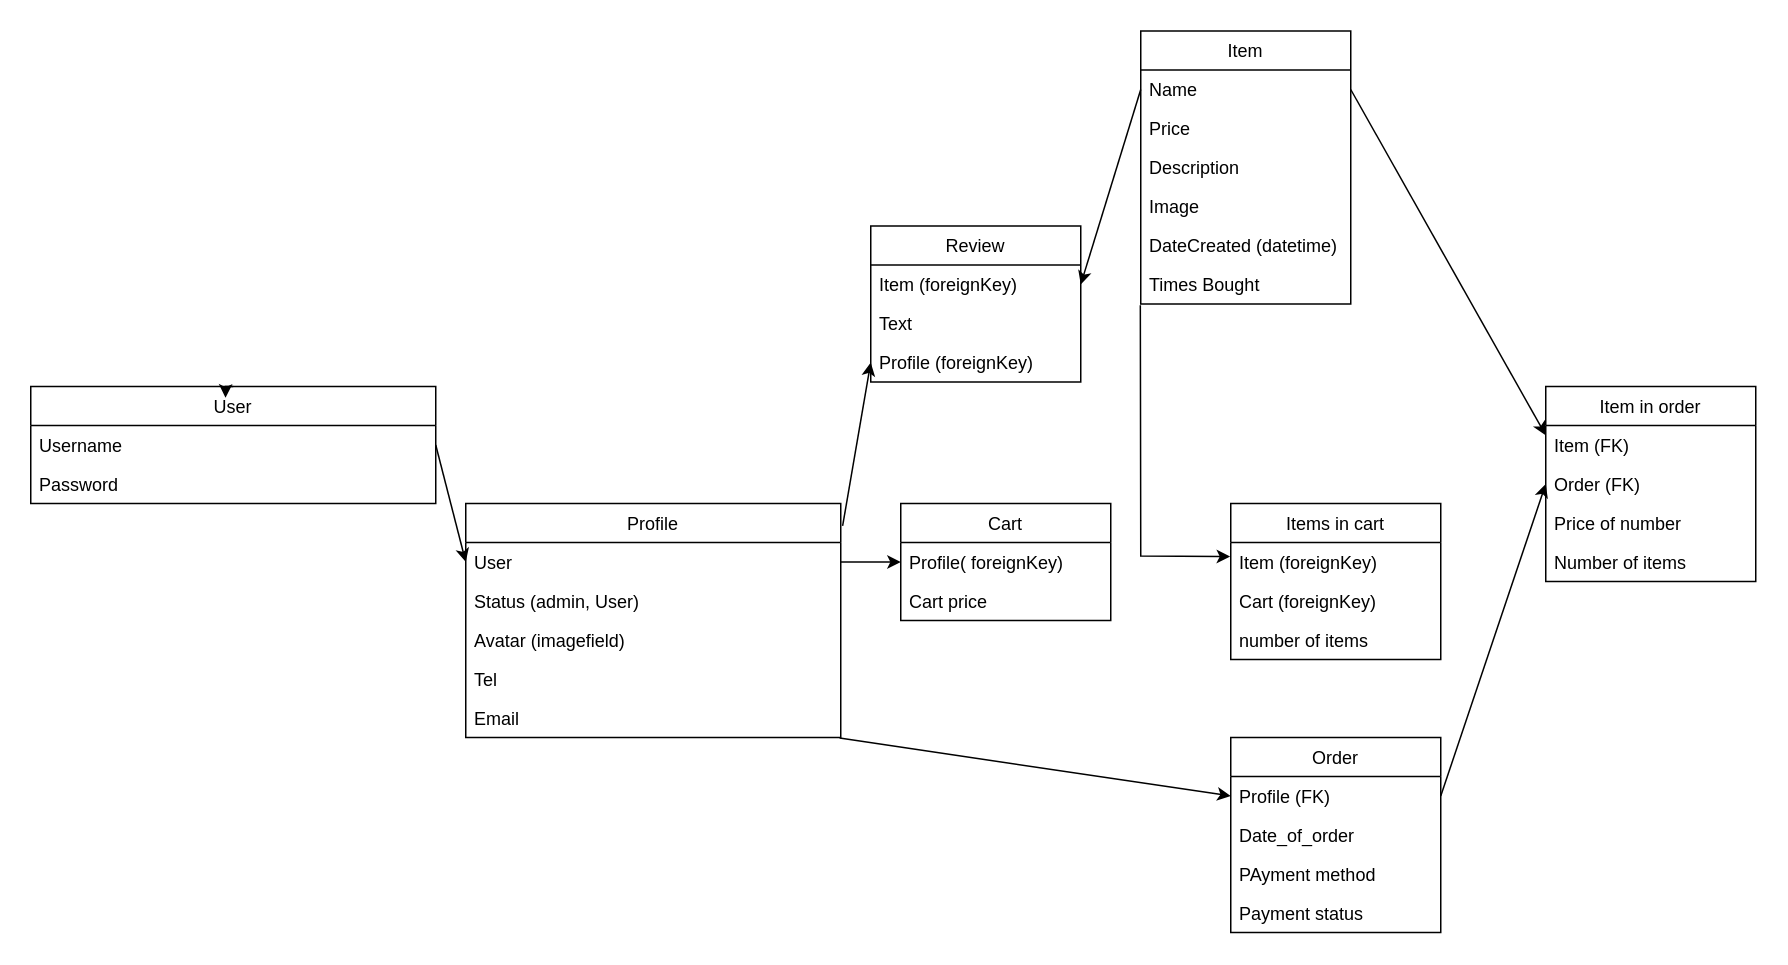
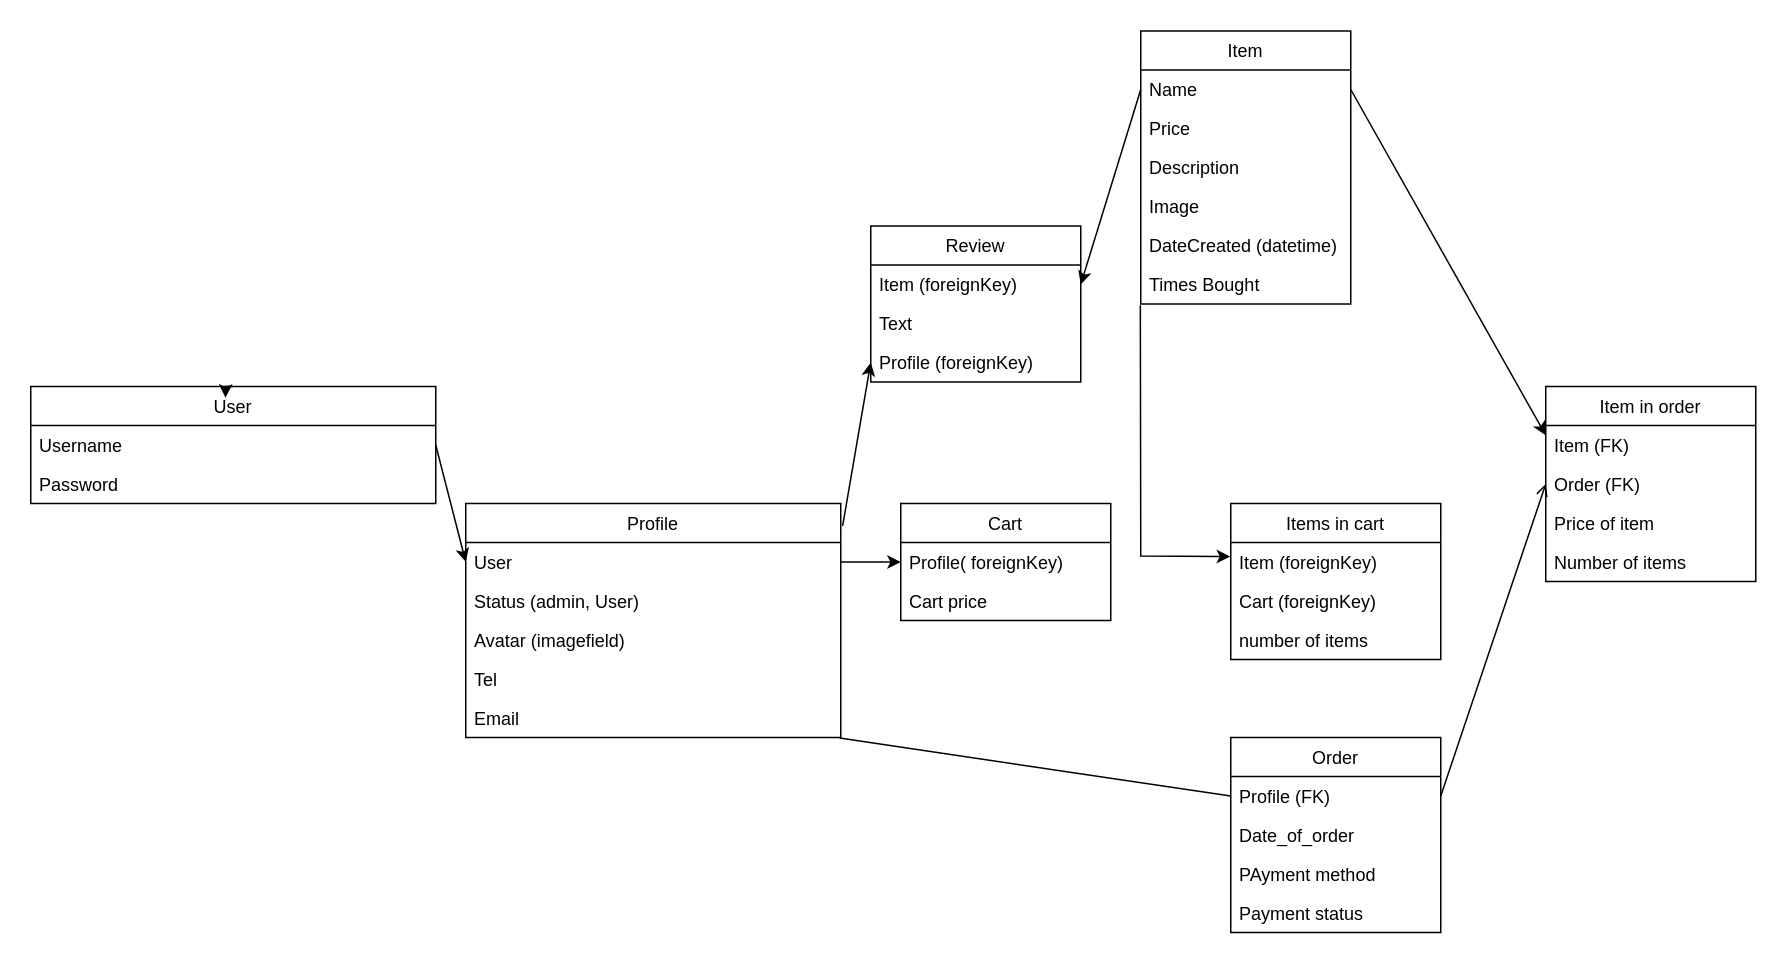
edge "Profile (FK)" -> "Order (FK)": arrowhead classic -> open
node "Price of number": label "Price of number" -> "Price of item"
edge "Email" -> "Profile (FK)": arrowhead classic -> none
